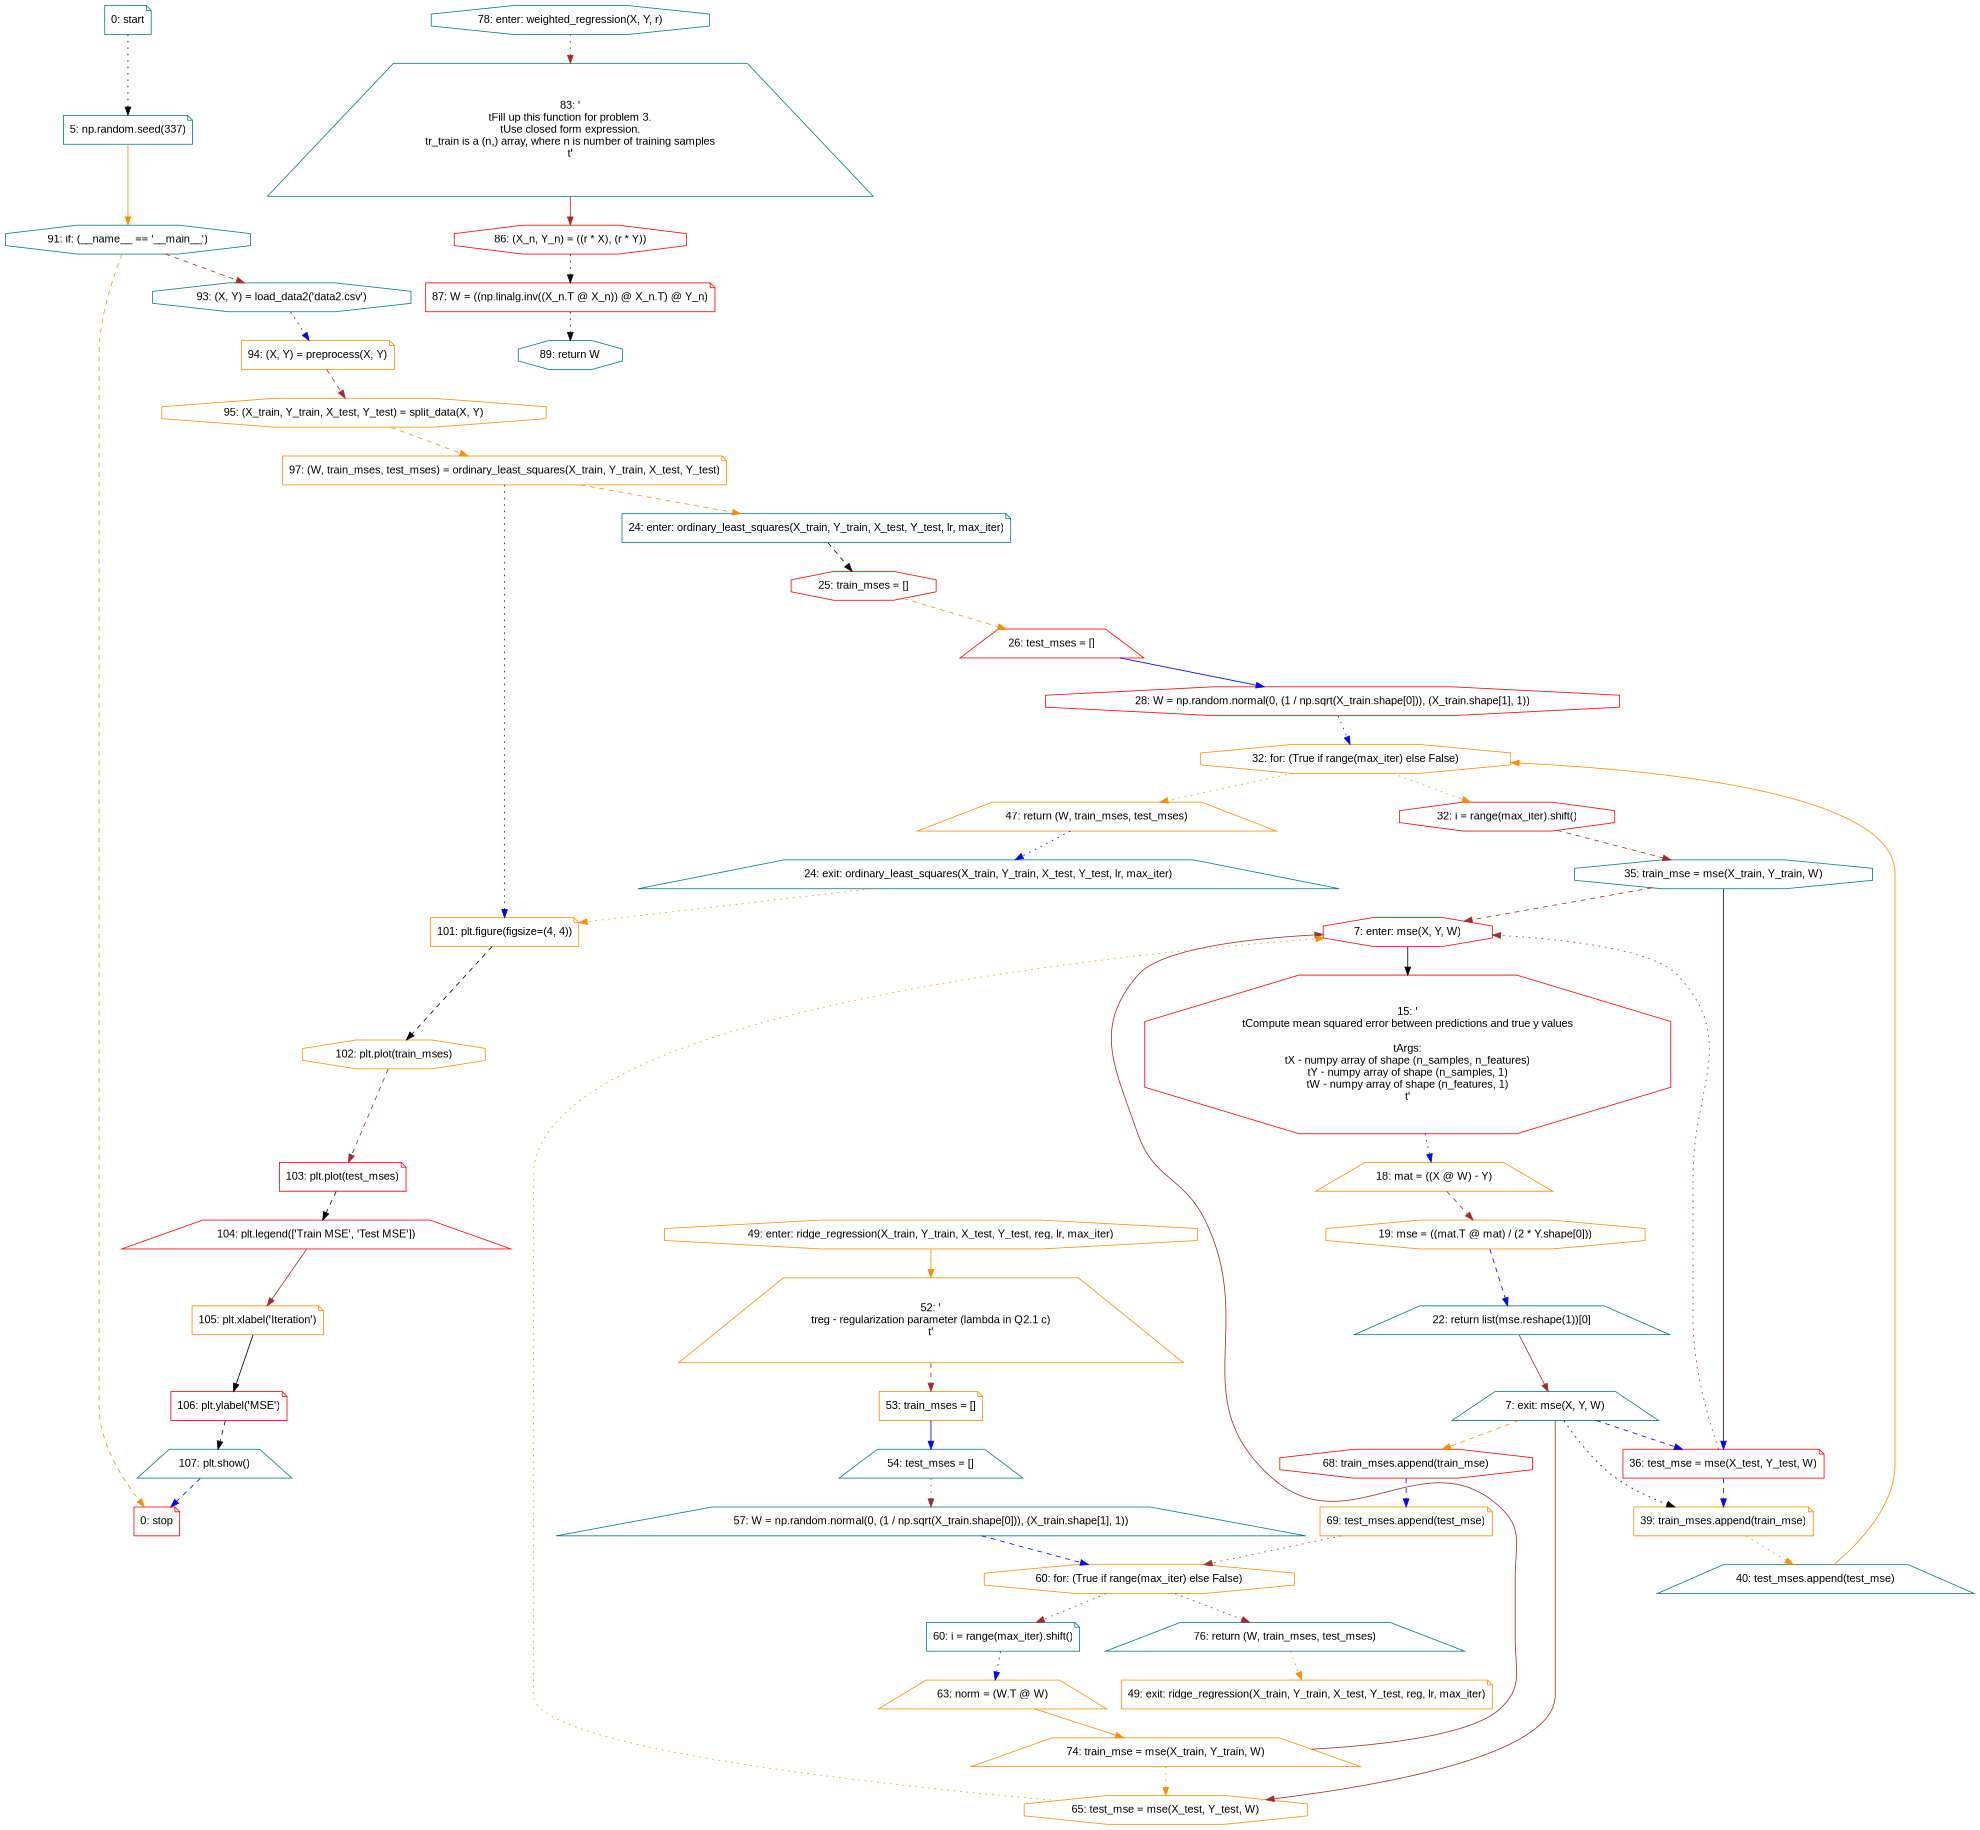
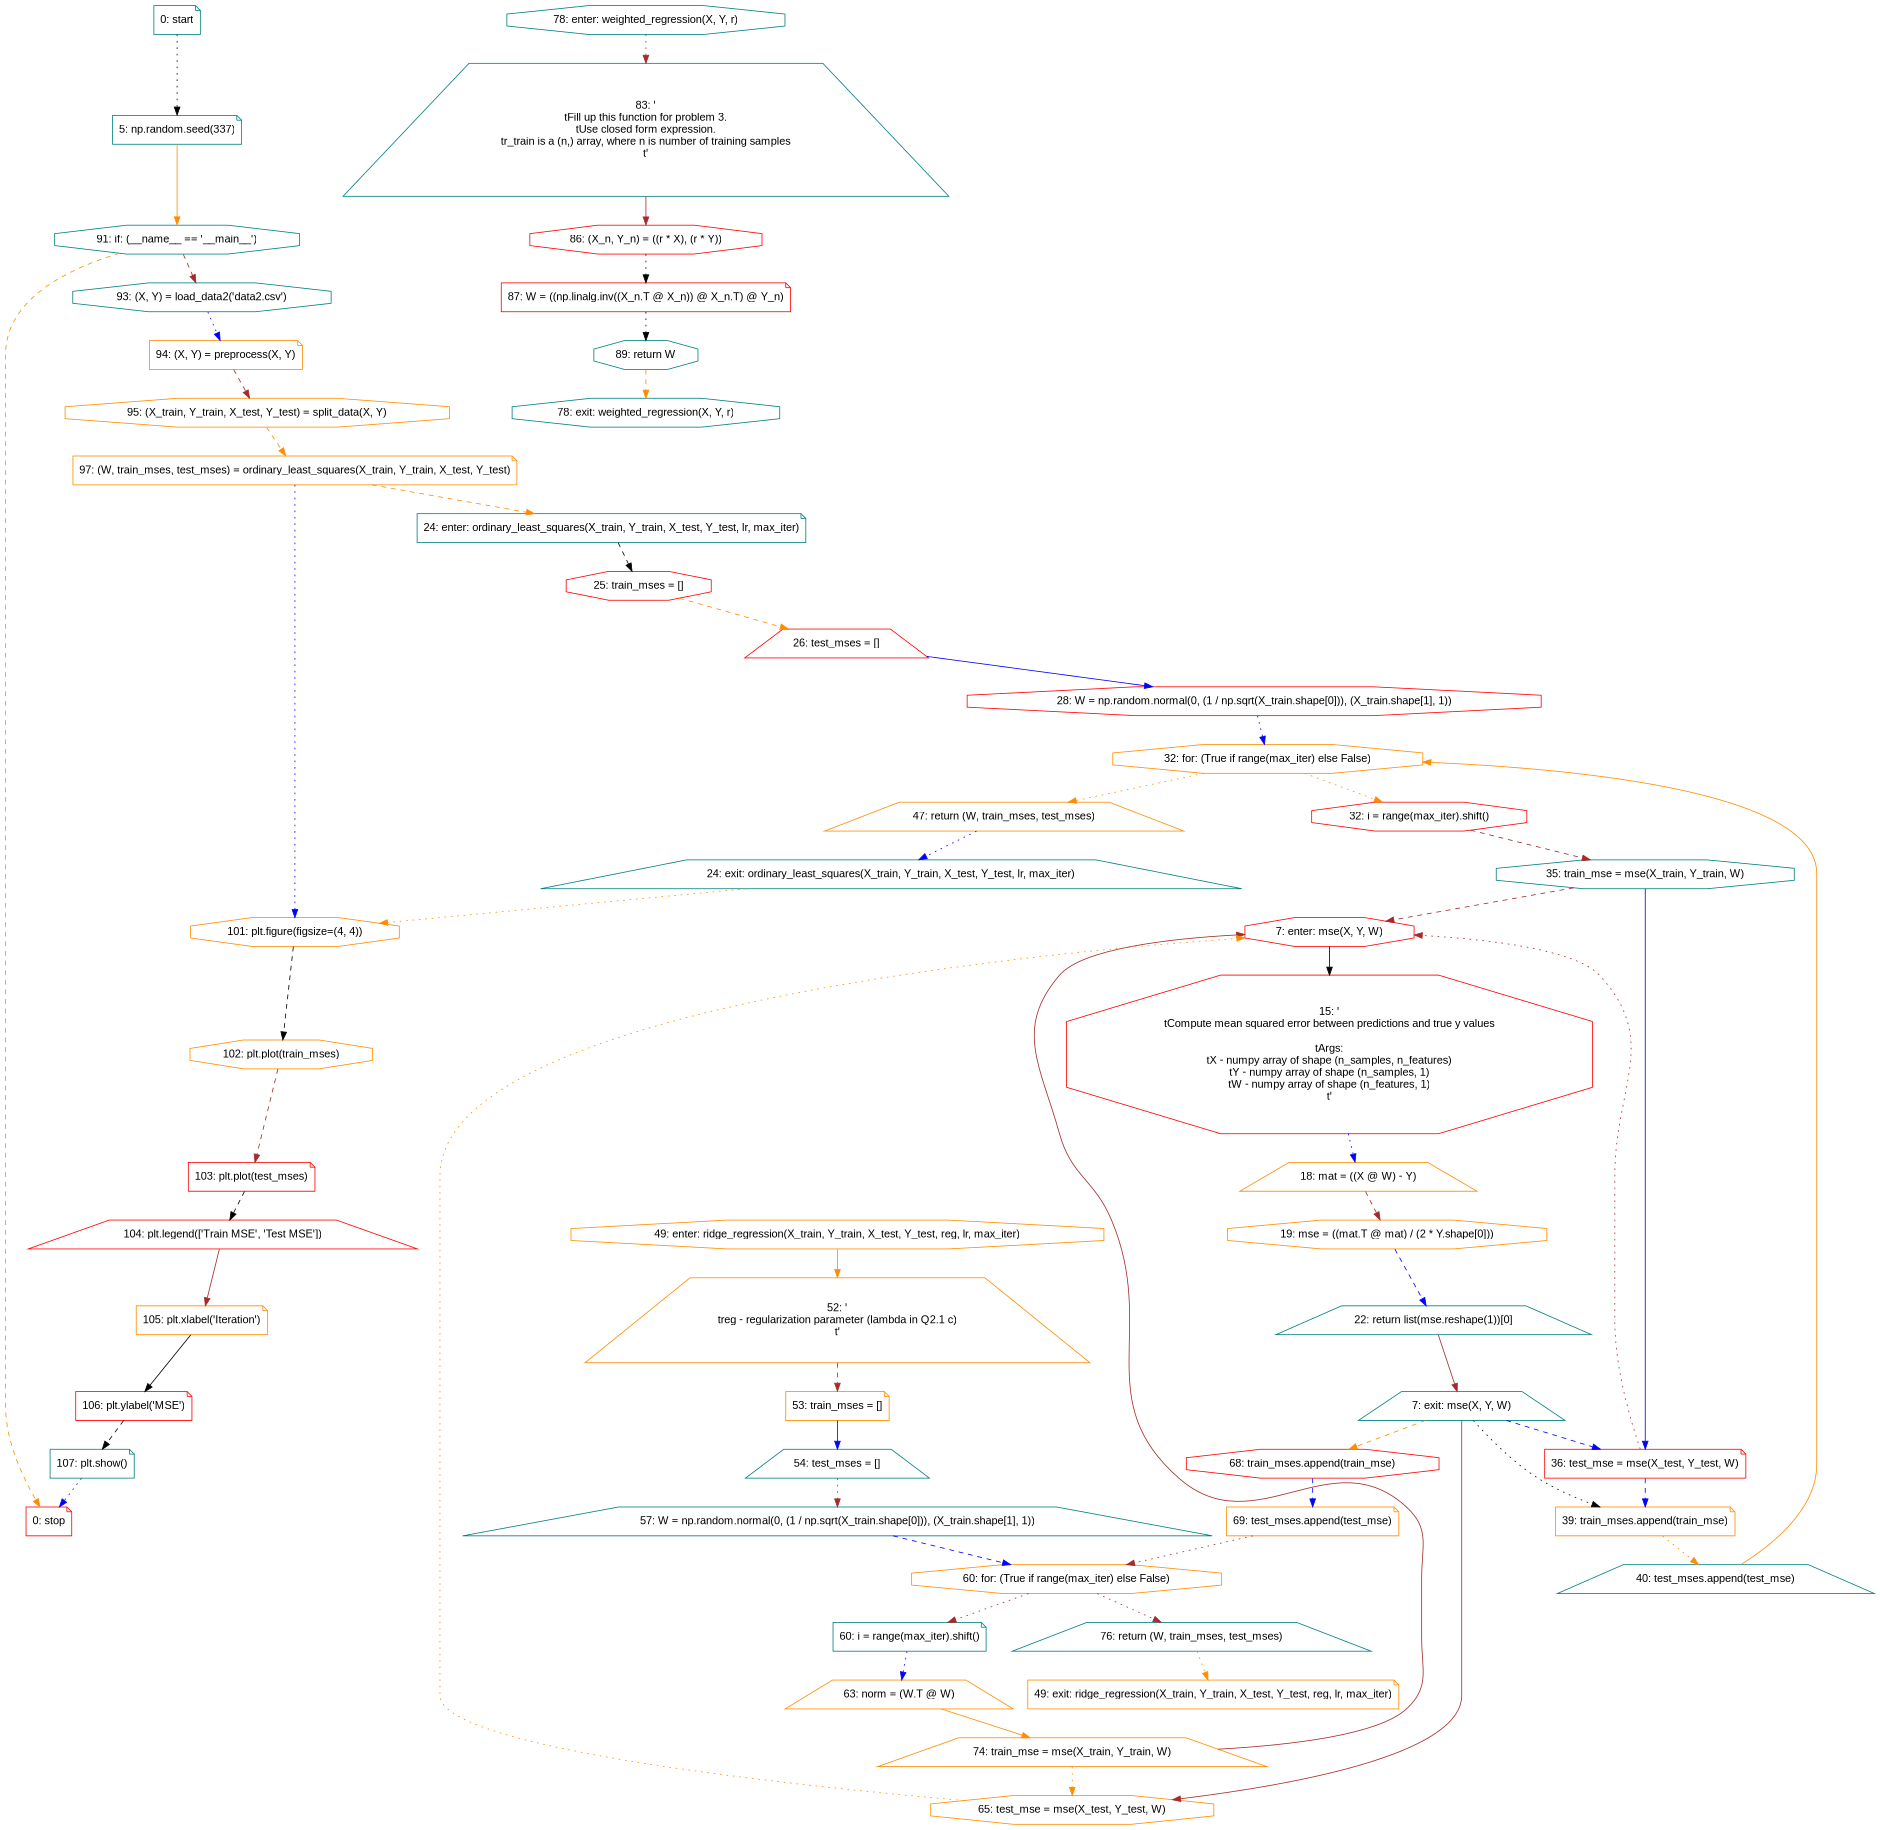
node "78: exit: weighted_regression(X, Y, r)": added
node "101: plt.figure(figsize=(4, 4))": shape note -> octagon
node "107: plt.show()": shape trapezium -> note
edge "107: plt.show()" -> "0: stop": style dashed -> dotted
